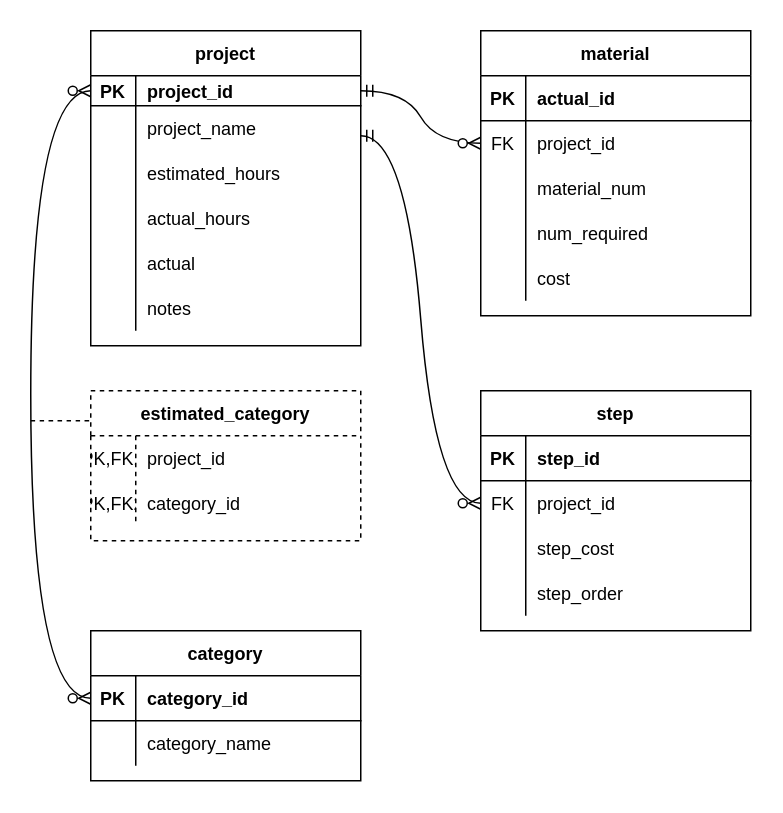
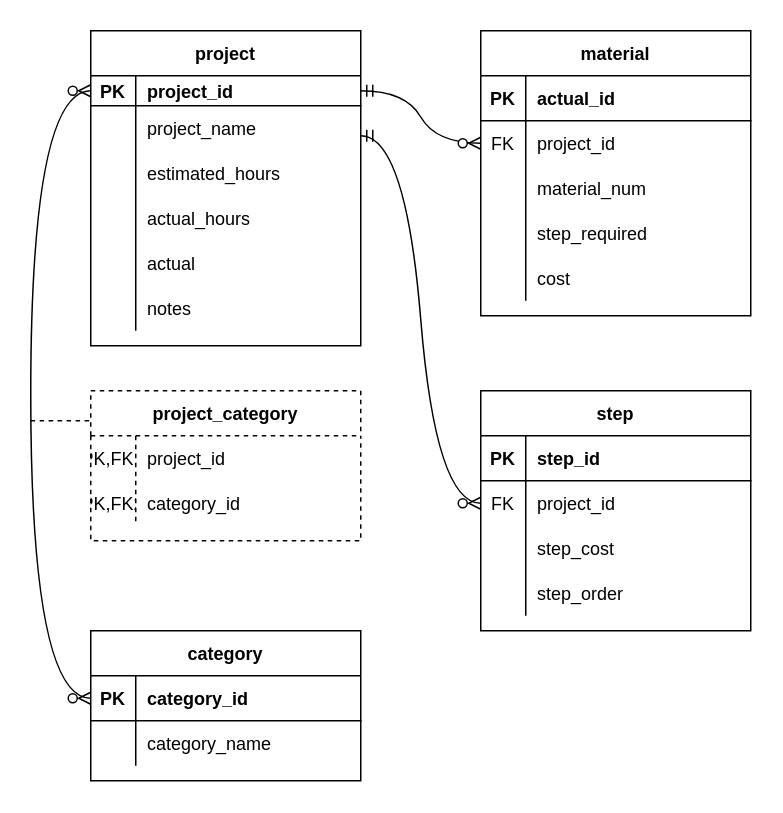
node "num_required": label "num_required" -> "step_required"
node "estimated_category": label "estimated_category" -> "project_category"
